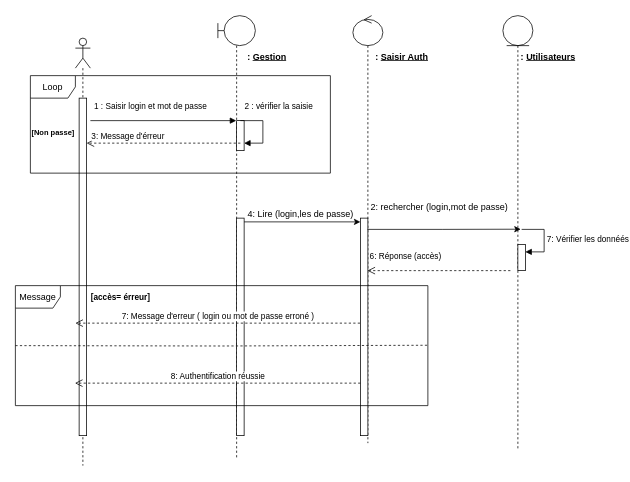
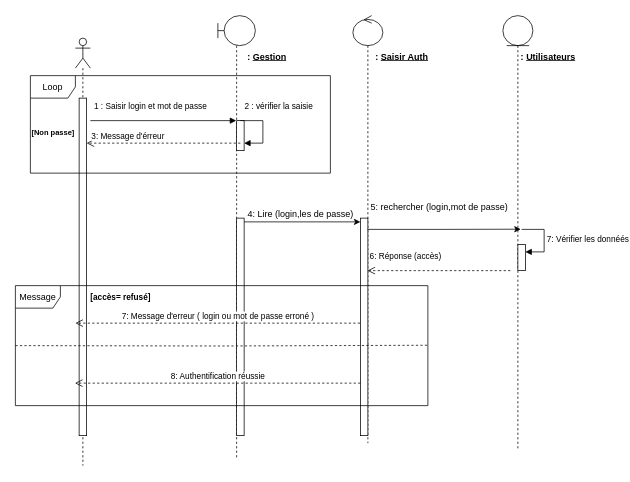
node "2: rechercher (login,mot de passe)": label "2: rechercher (login,mot de passe)" -> "5: rechercher (login,mot de passe)"
node "[accès= érreur]": label "[accès= érreur]" -> "[accès= refusé]"
